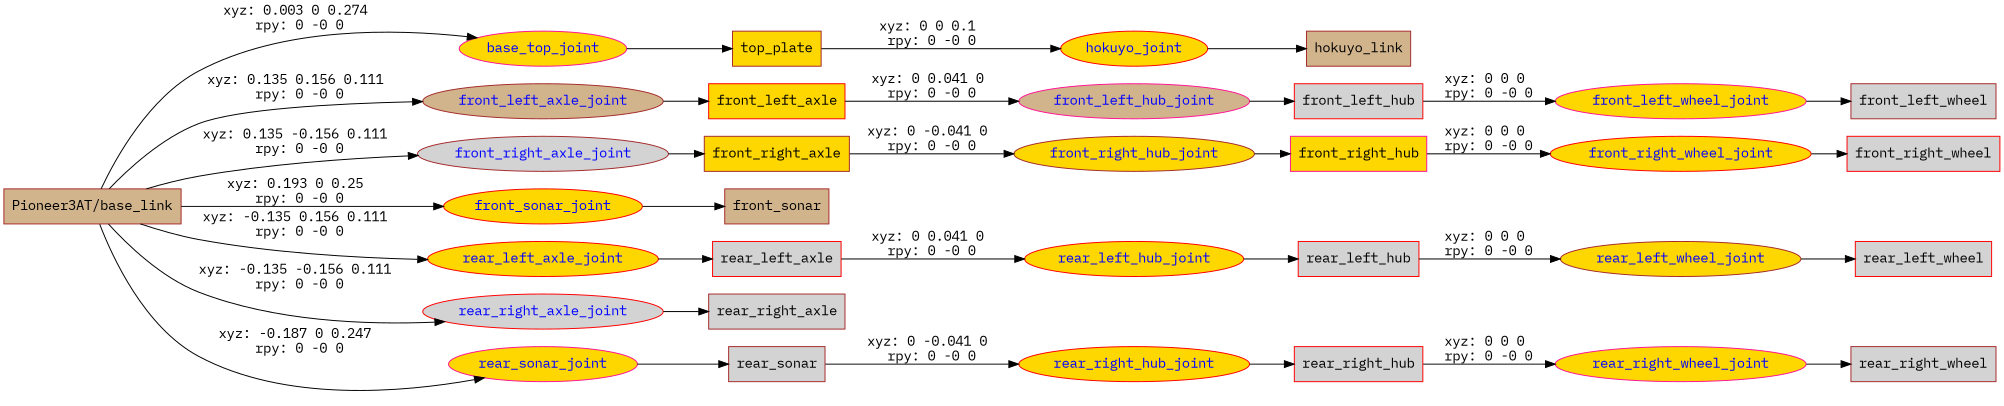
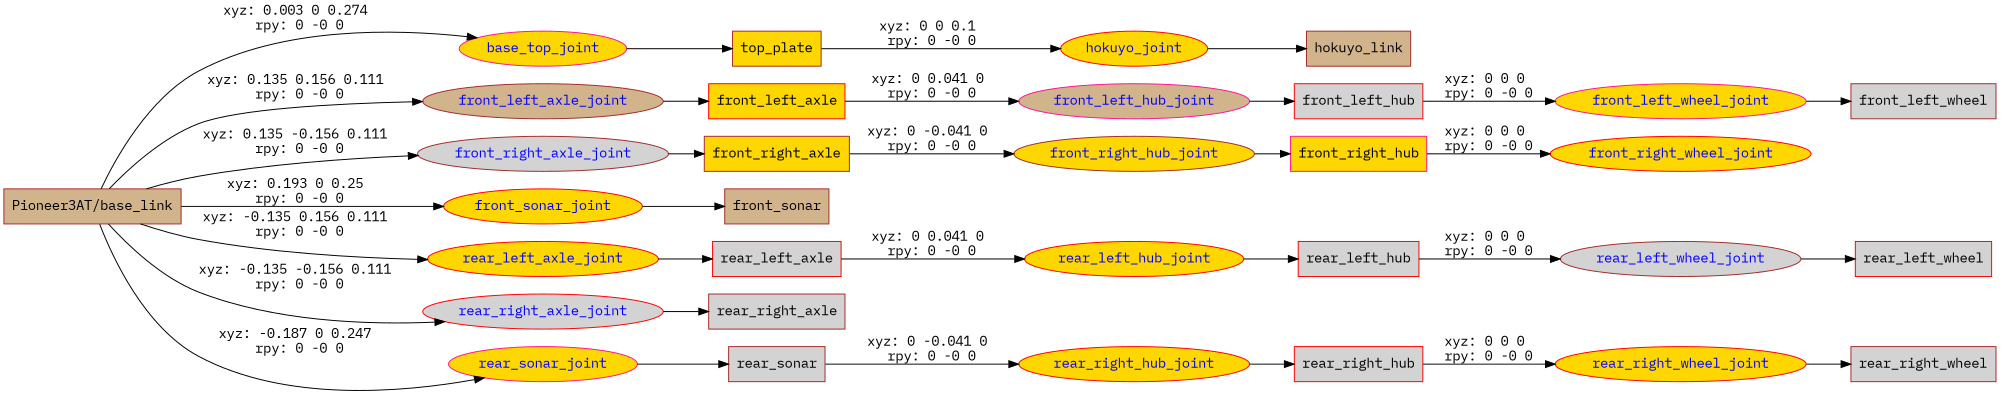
node "front_right_wheel": removed
node "rear_left_wheel_joint": fillcolor gold -> lightgrey
node "rear_right_wheel_joint": color deeppink -> red
